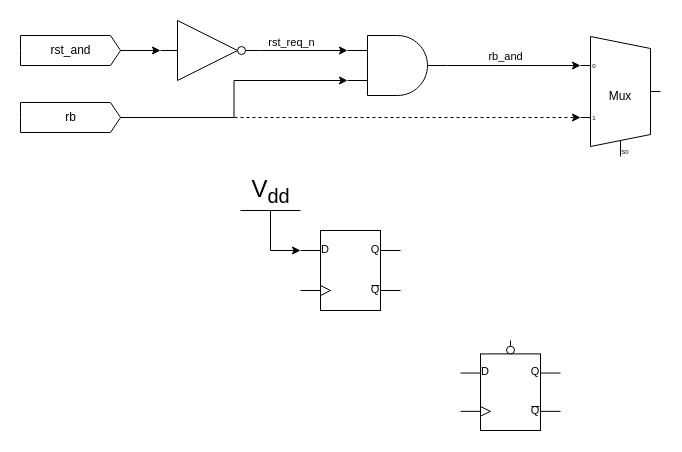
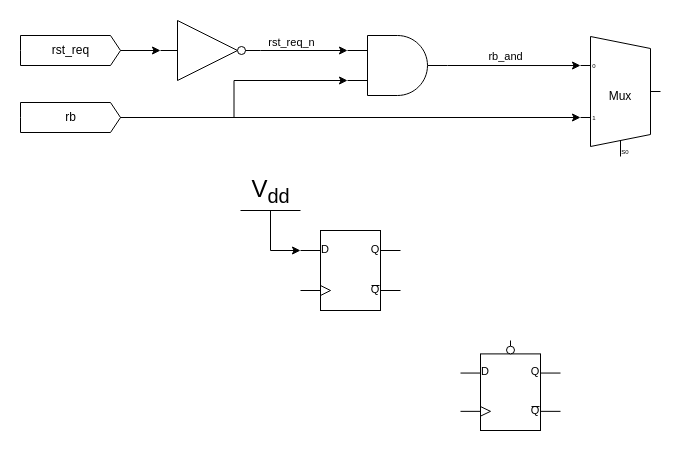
node "rst_and": label "rst_and" -> "rst_req"
edge "rb" -> "Mux": style dashed -> solid
